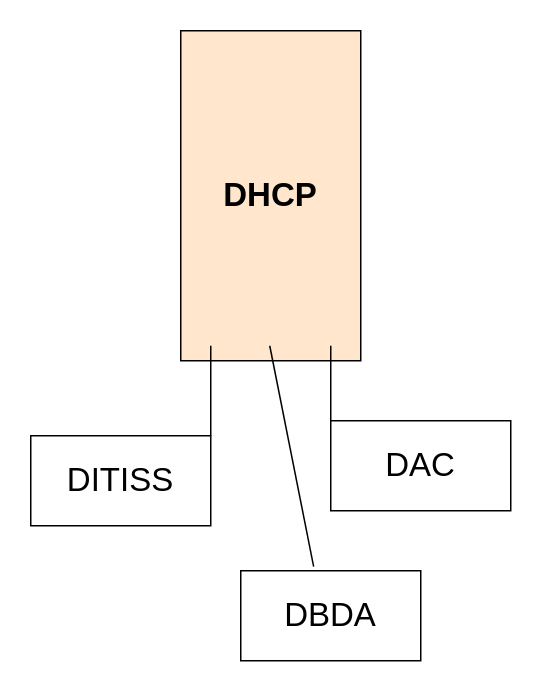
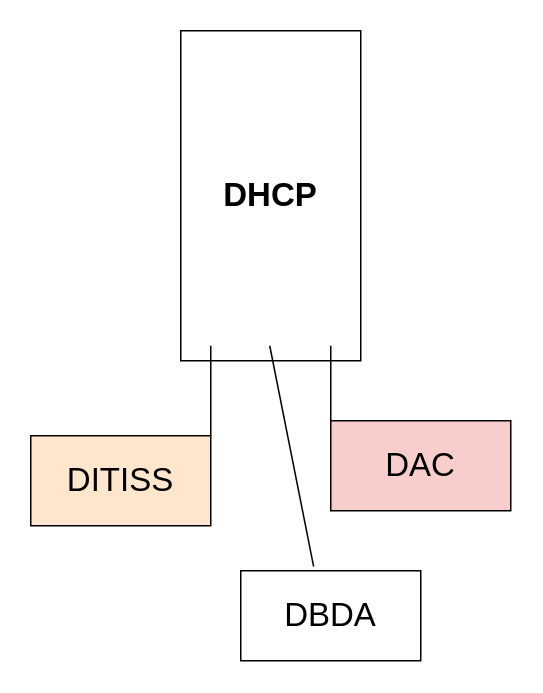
node "DHCP": fillcolor #ffe6cc -> #ffffff
node "DAC": fillcolor #ffffff -> #f8cecc
node "DITISS": fillcolor #ffffff -> #ffe6cc
